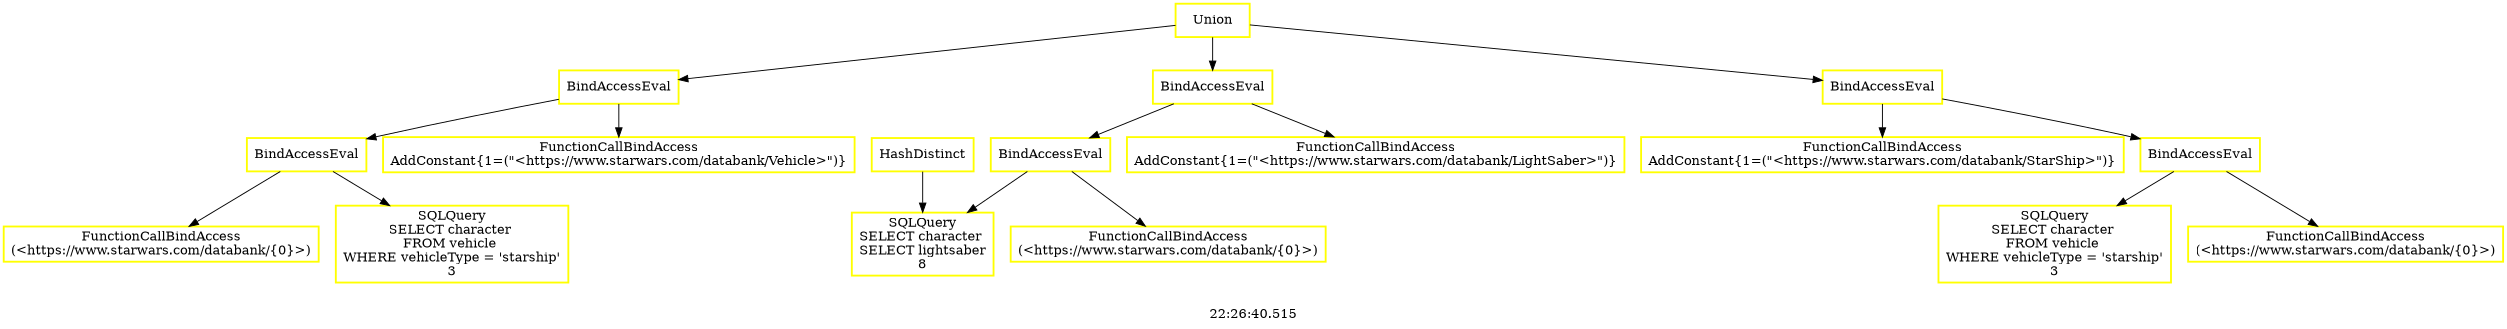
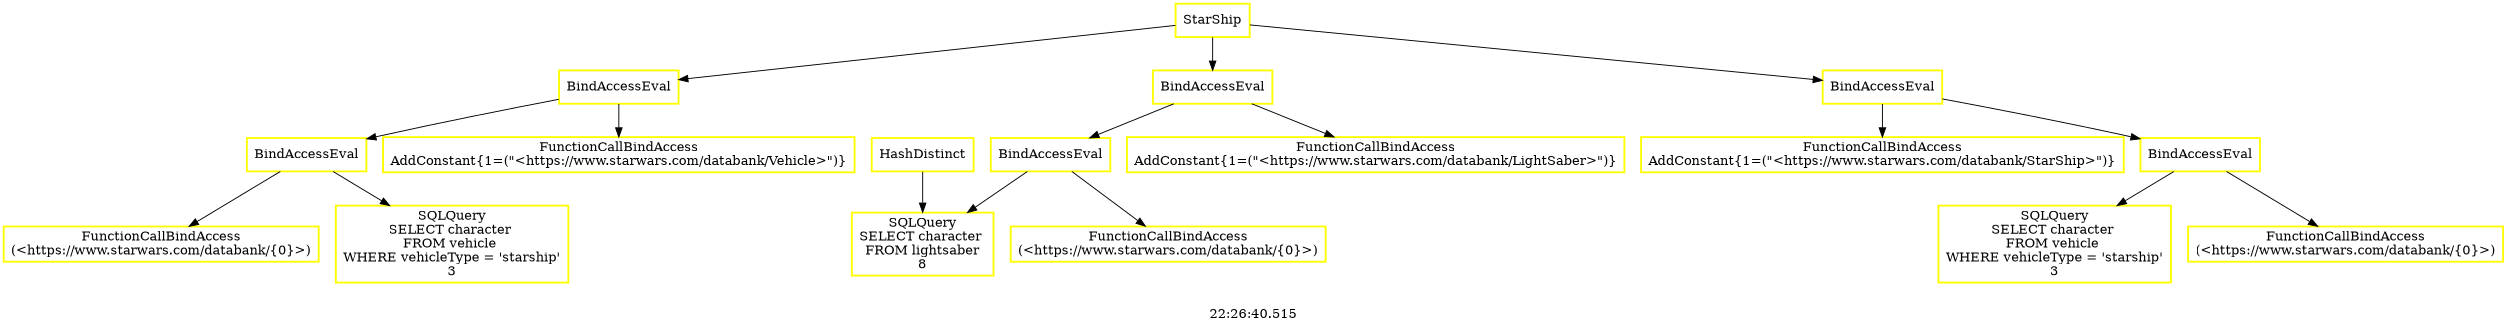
node "Union": label "Union" -> "StarShip"
node "SQLQuery SELECT character SELECT lightsaber 8": label "SQLQuery SELECT character SELECT lightsaber 8" -> "SQLQuery SELECT character FROM lightsaber 8"
